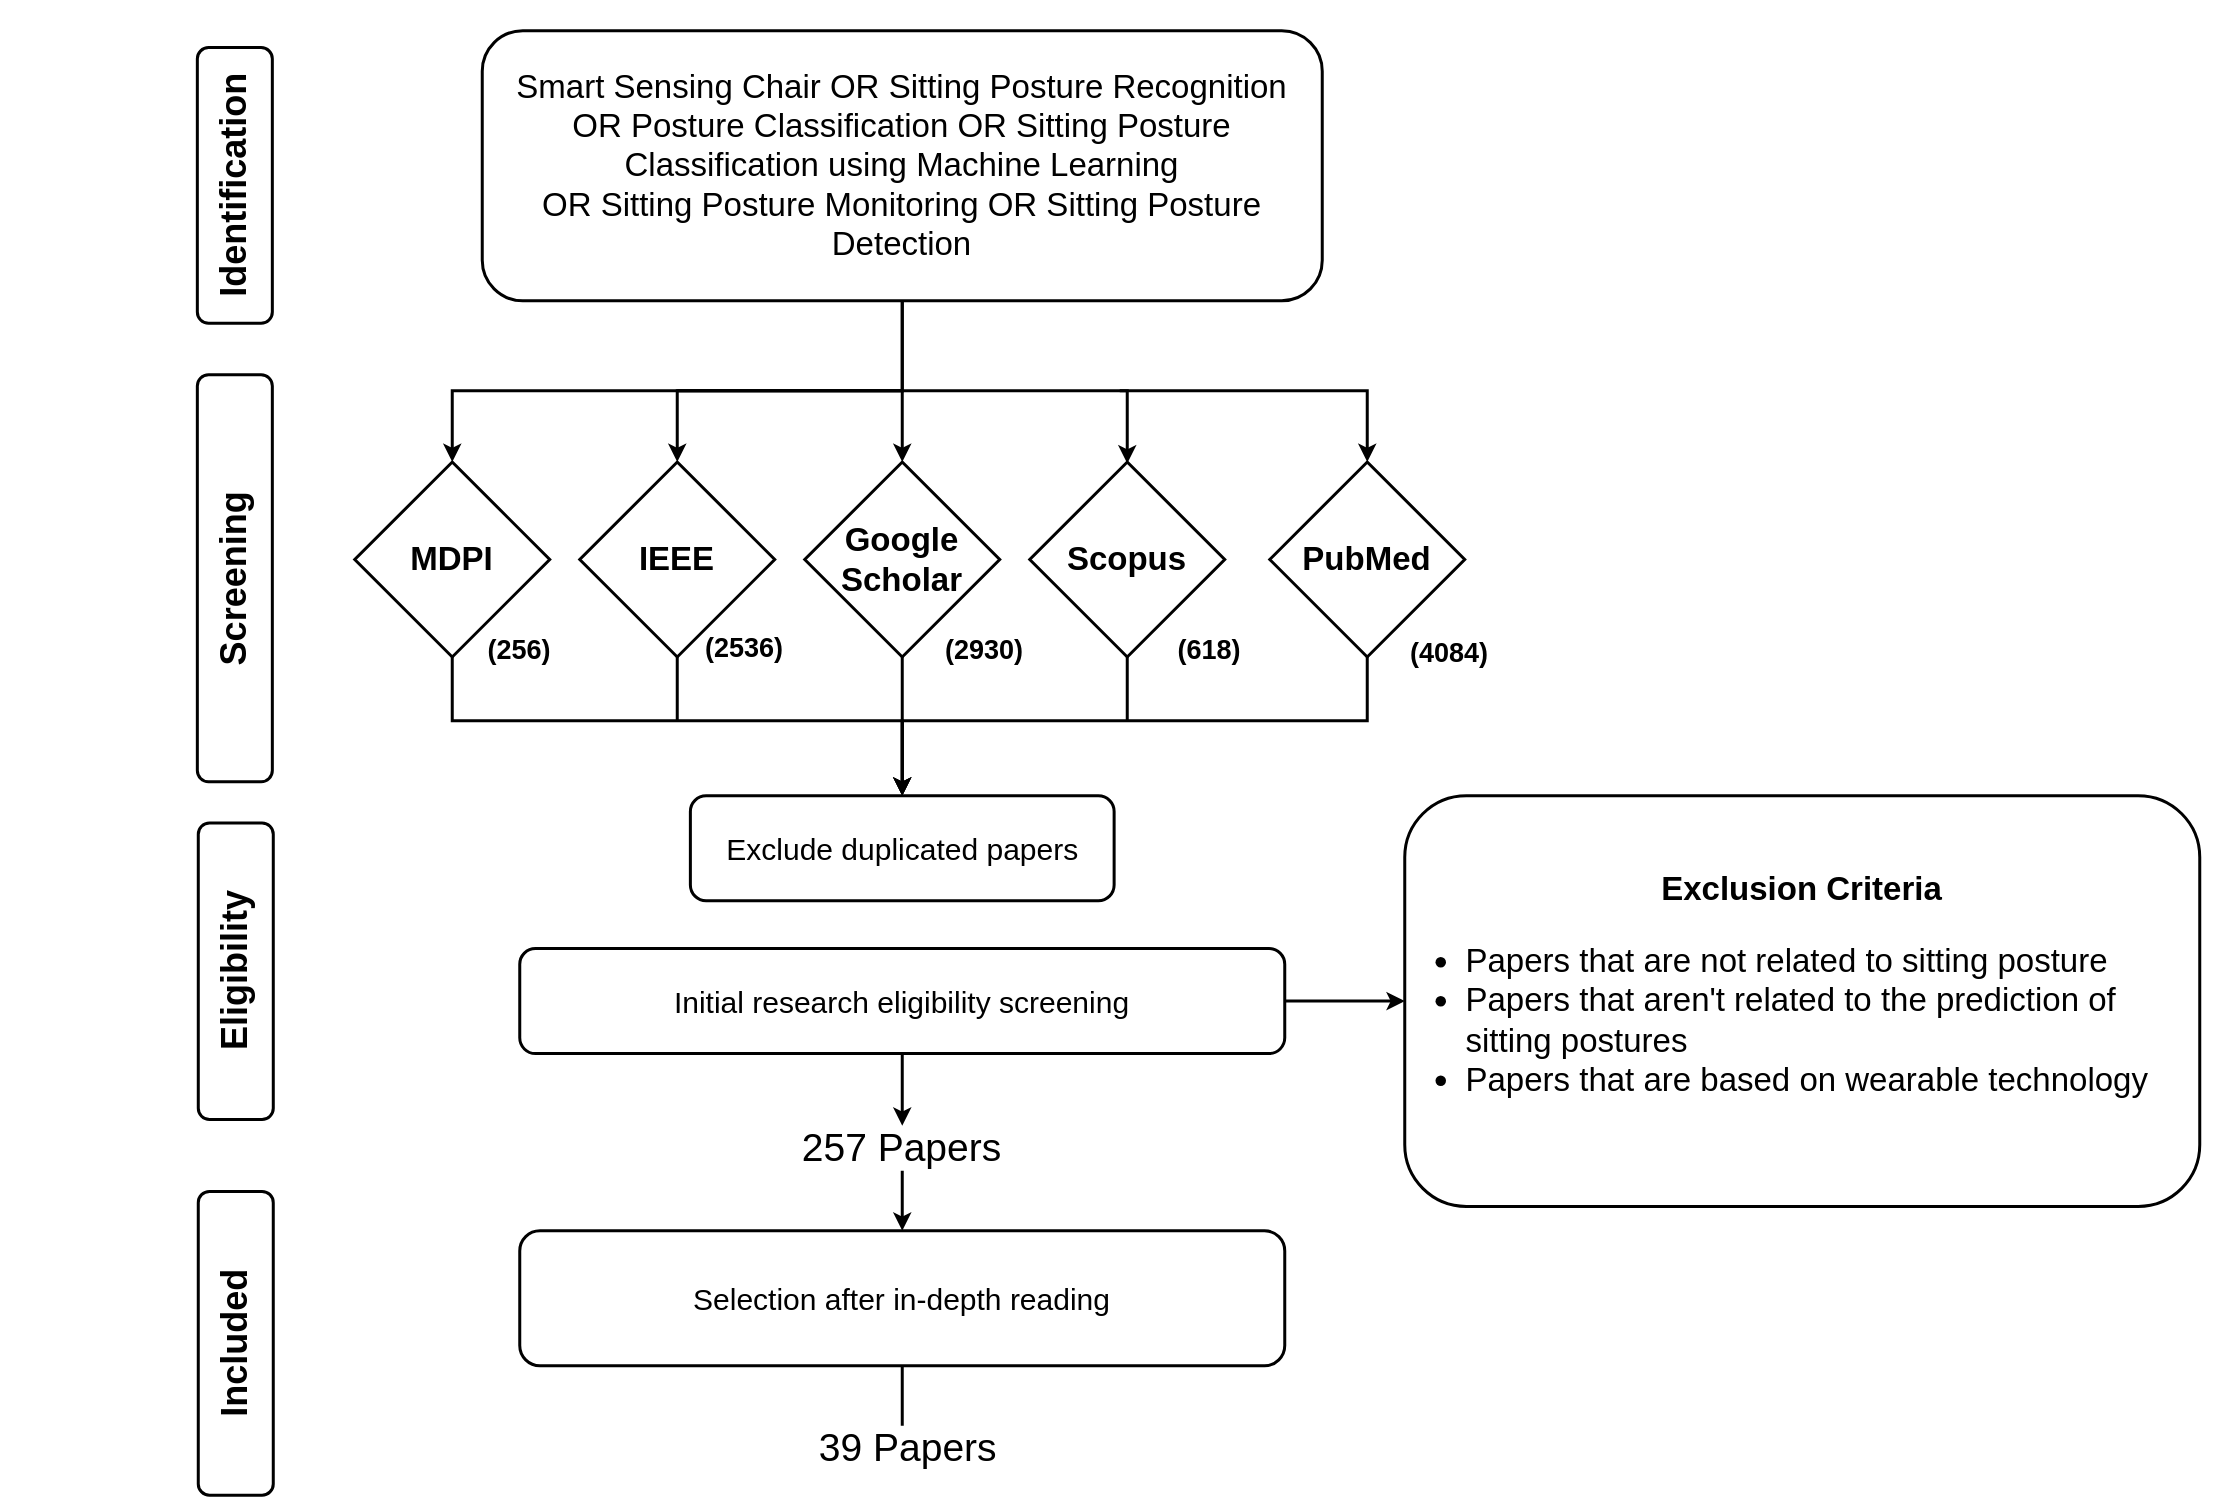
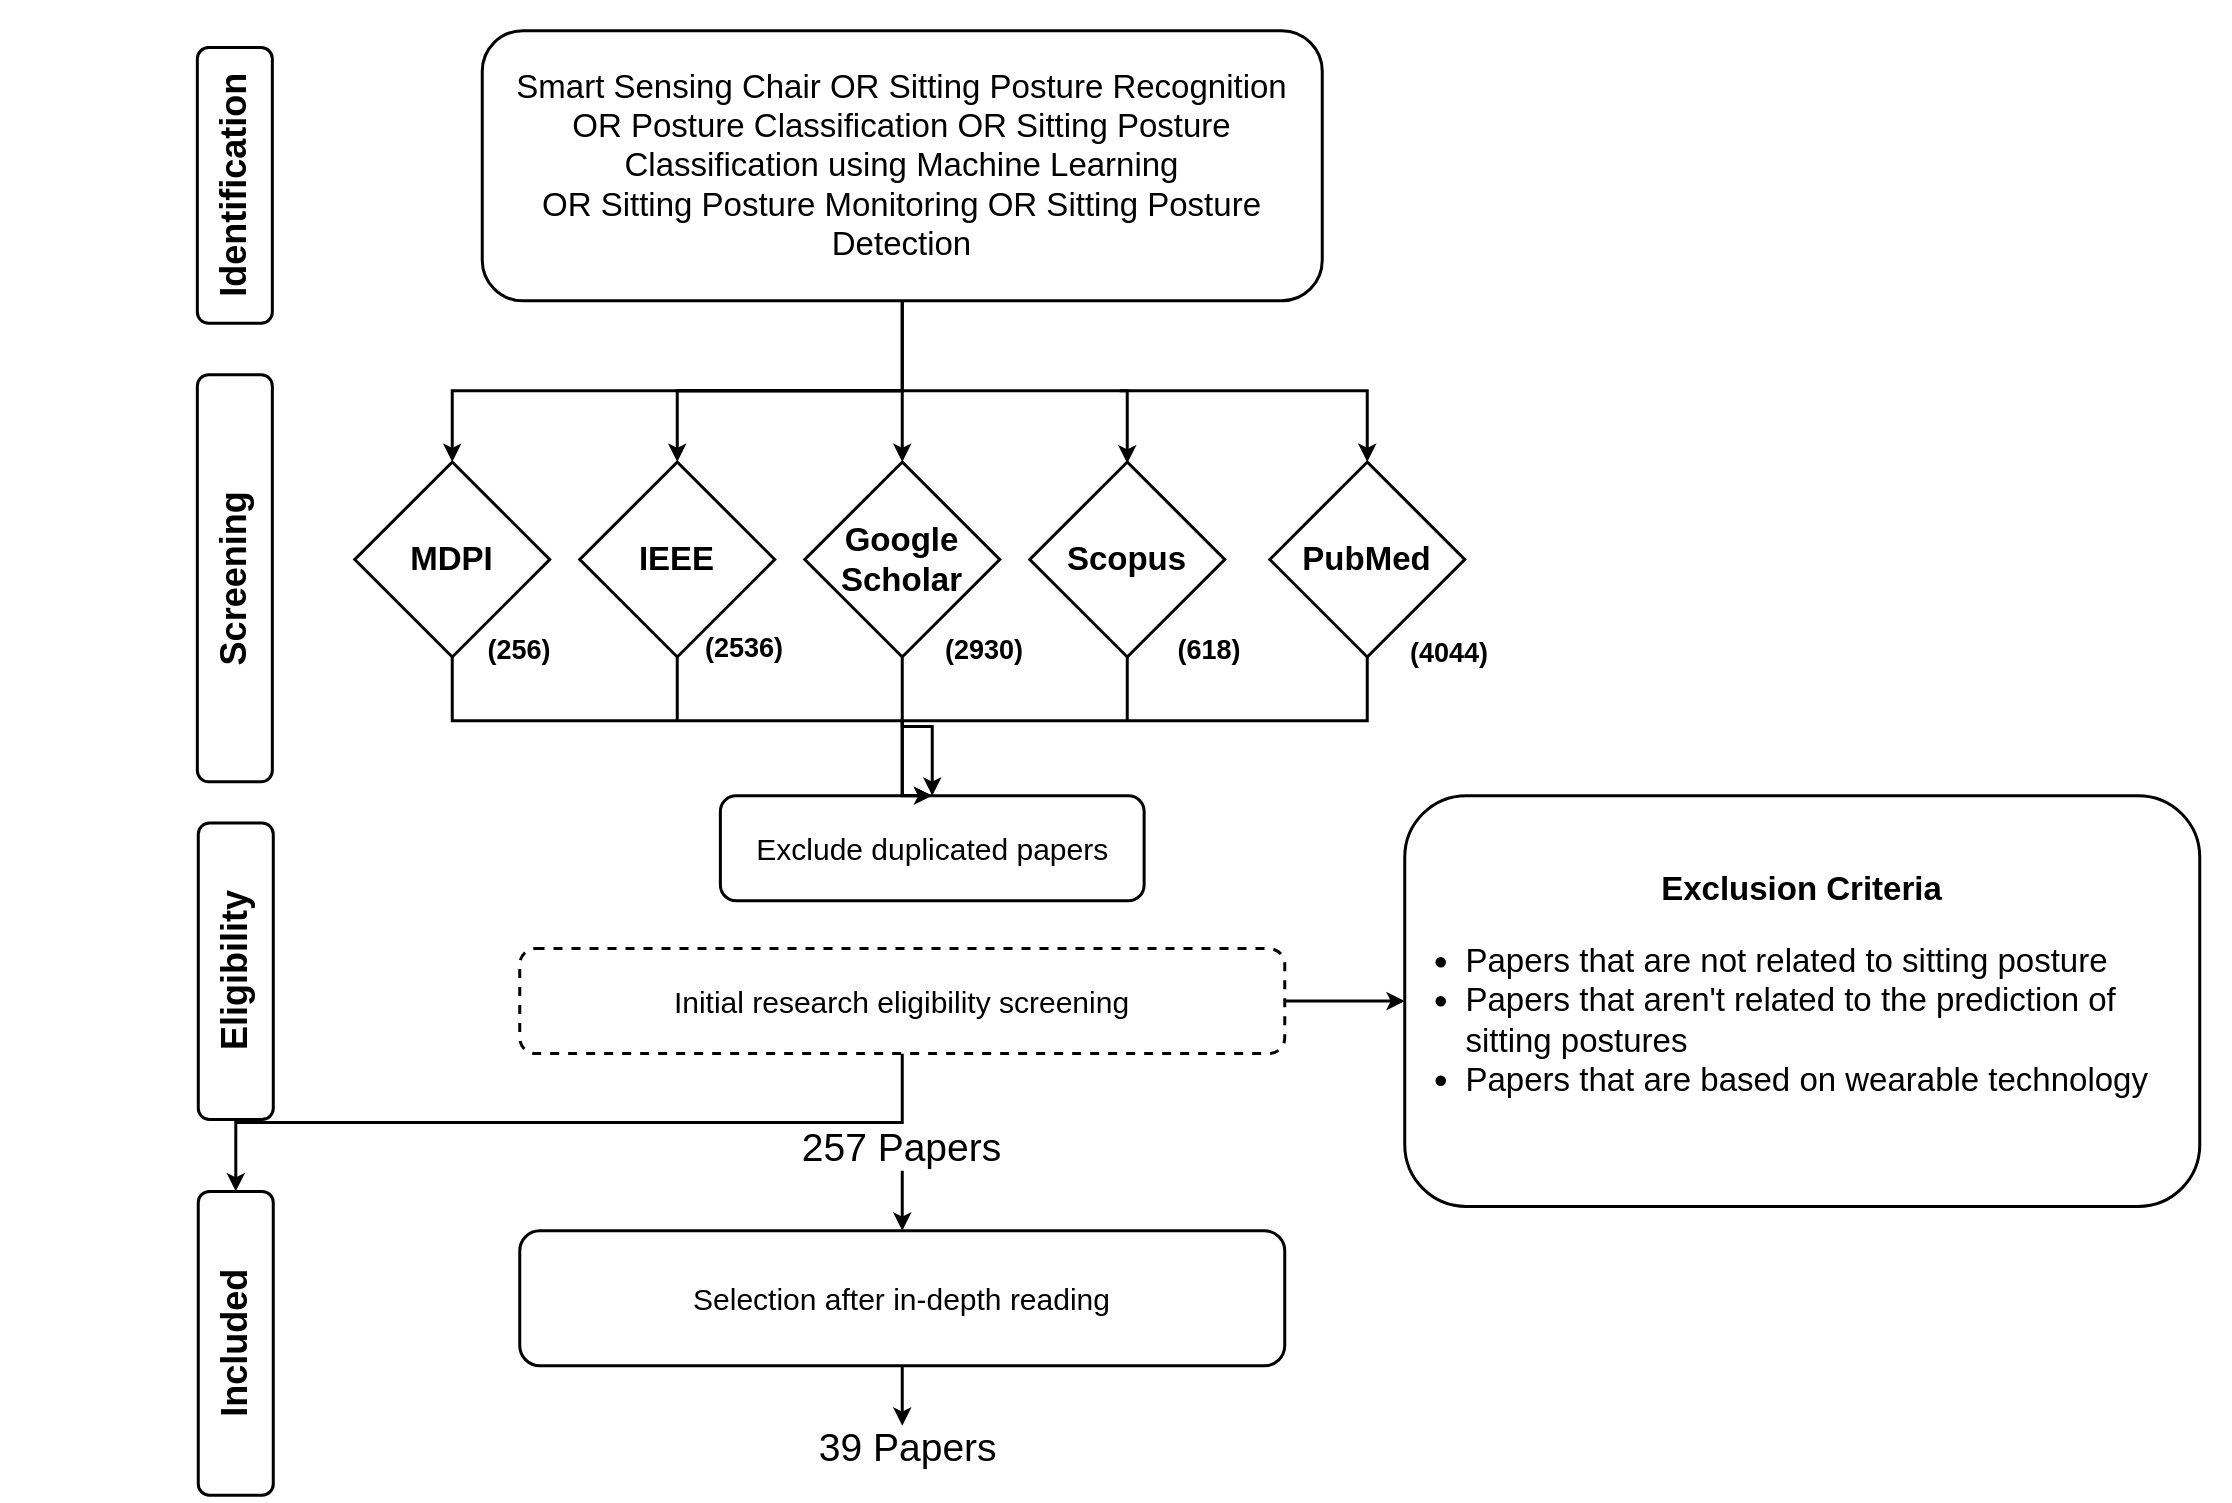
node "(4084)": label "(4084)" -> "(4044)"
node "Exclude duplicated papers": moved (902, 848) -> (932, 848)
node "Initial research eligibility screening": style solid -> dashed
edge "Initial research eligibility screening" -> "257 Papers": now "Initial research eligibility screening" -> "Included"
edge "Selection after in-depth reading" -- "39 Papers": arrowhead none -> classic
